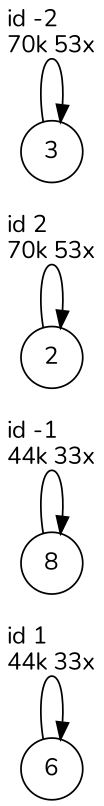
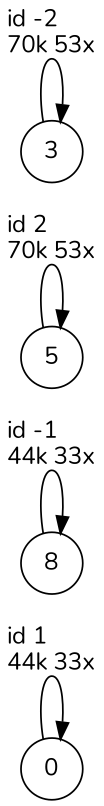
node "2": label "2" -> "5"
node "6": label "6" -> "0"
